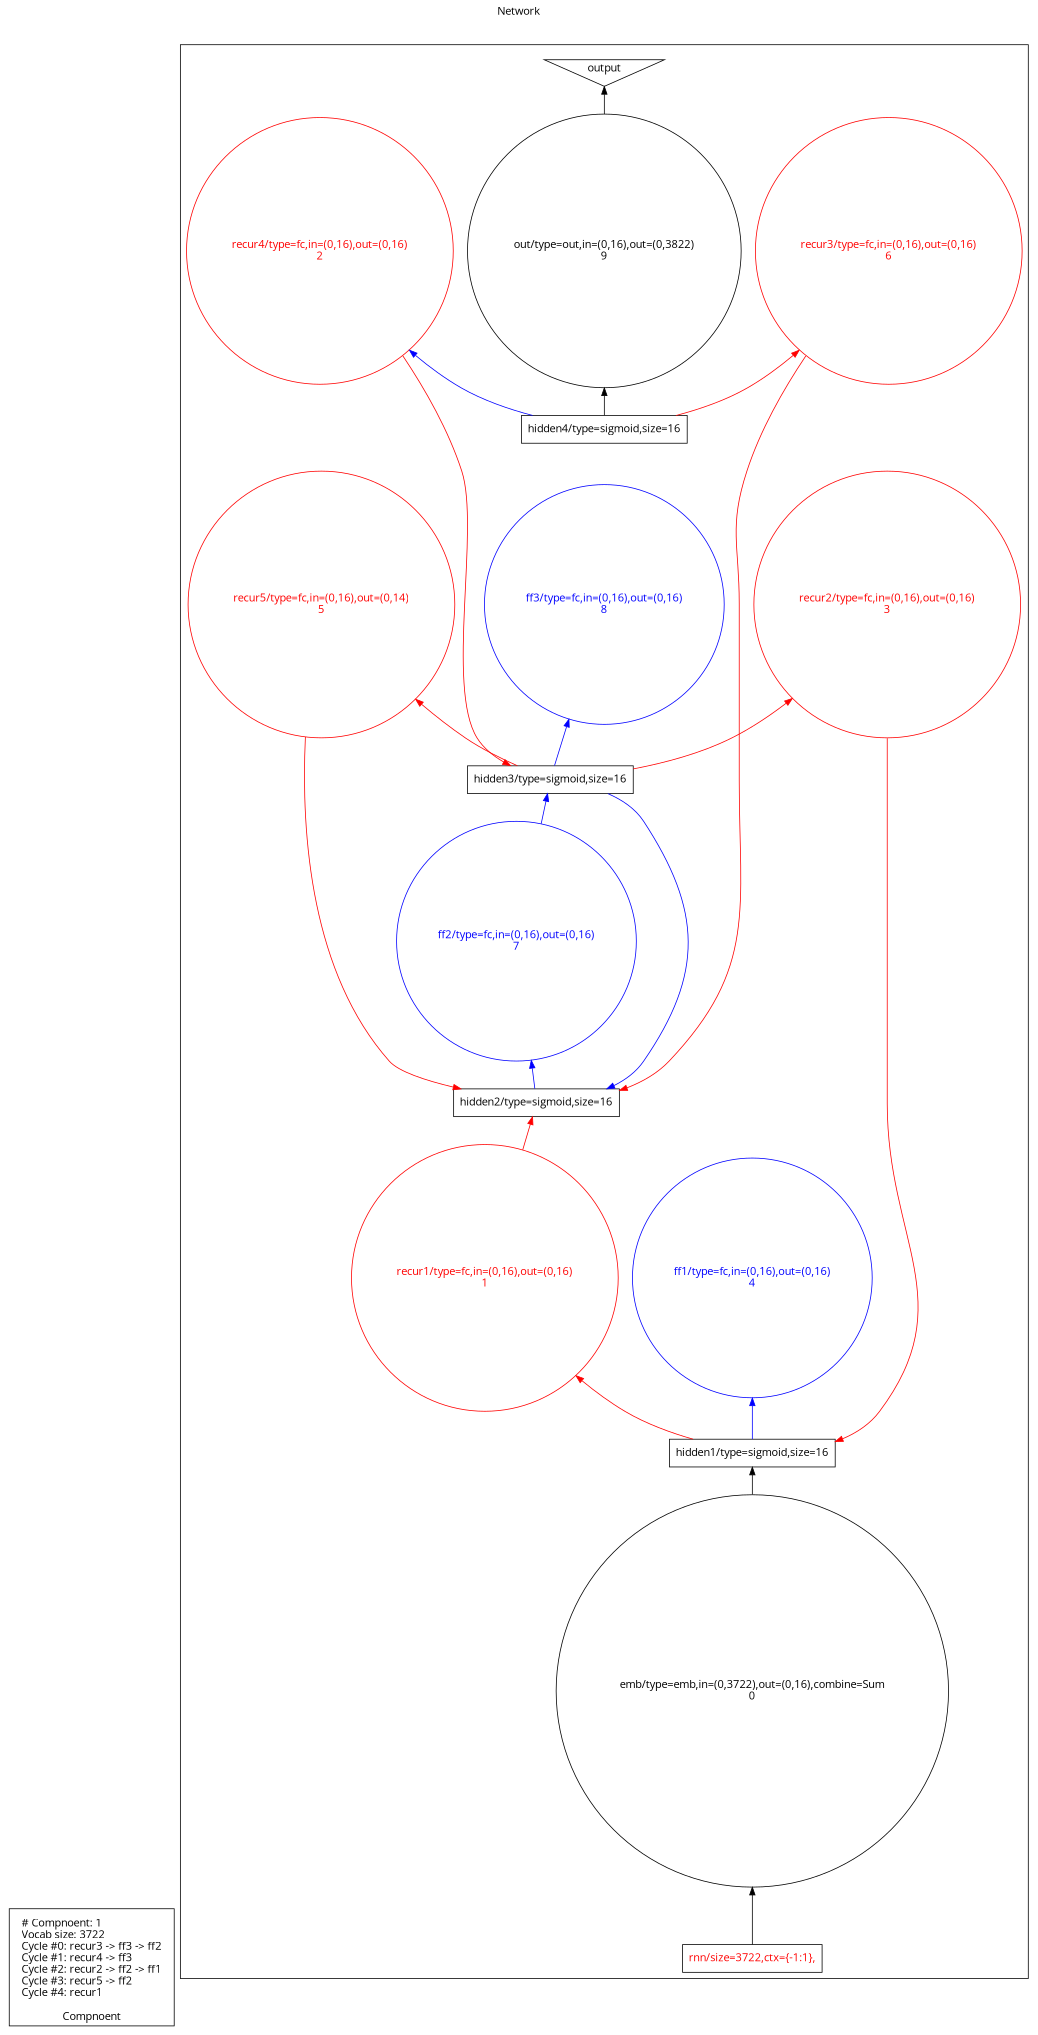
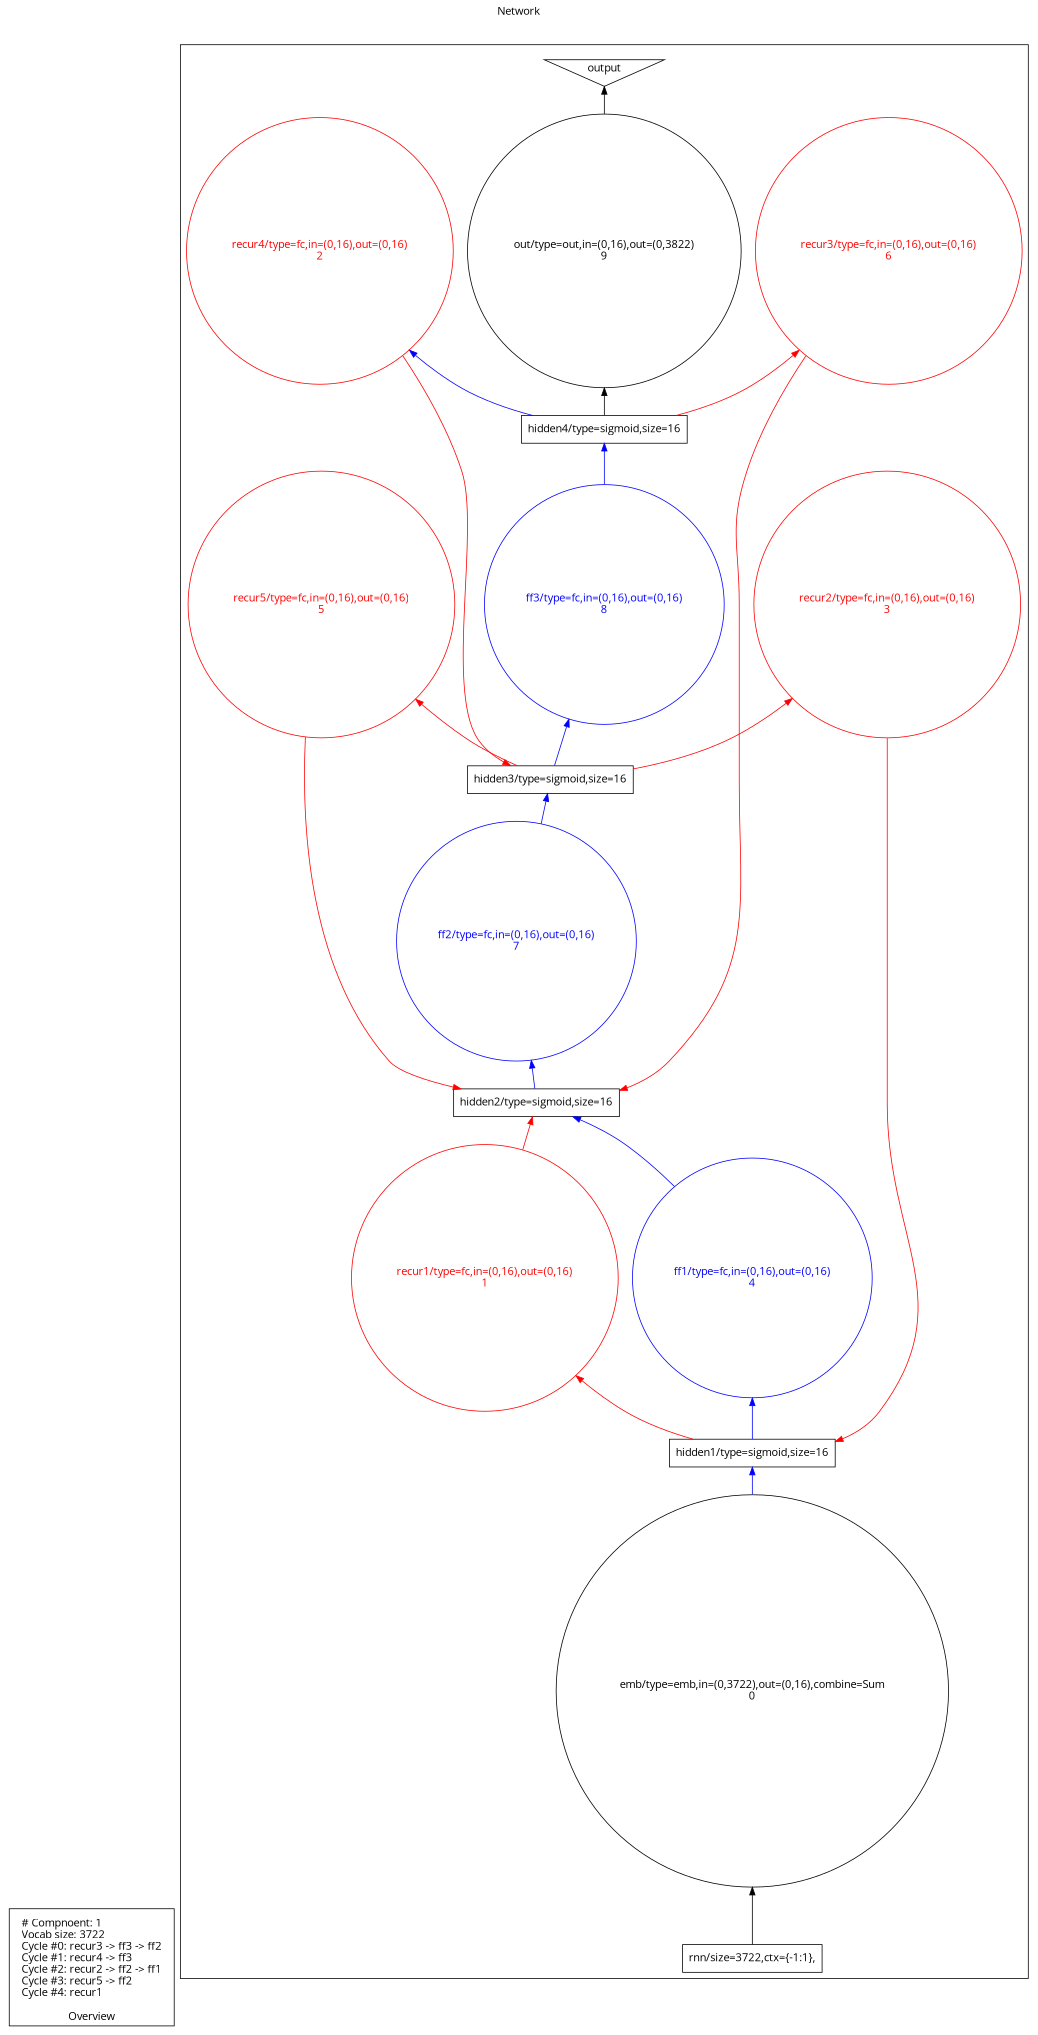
edge "ff3/type=fc,in=(0,16),out=(0,16) 8" -> "hidden4/type=sigmoid,size=16": added
node "recur5/type=fc,in=(0,16),out=(0,14) 5": label "recur5/type=fc,in=(0,16),out=(0,14) 5" -> "recur5/type=fc,in=(0,16),out=(0,16) 5"
edge "hidden3/type=sigmoid,size=16" -> "hidden2/type=sigmoid,size=16": now "ff1/type=fc,in=(0,16),out=(0,16) 4" -> "hidden2/type=sigmoid,size=16"
edge "emb/type=emb,in=(0,3722),out=(0,16),combine=Sum 0" -> "hidden1/type=sigmoid,size=16": color black -> blue
node "rnn/size=3722,ctx={-1:1},": fontcolor red -> black
cluster "Compnoent": label "Compnoent" -> "Overview"
